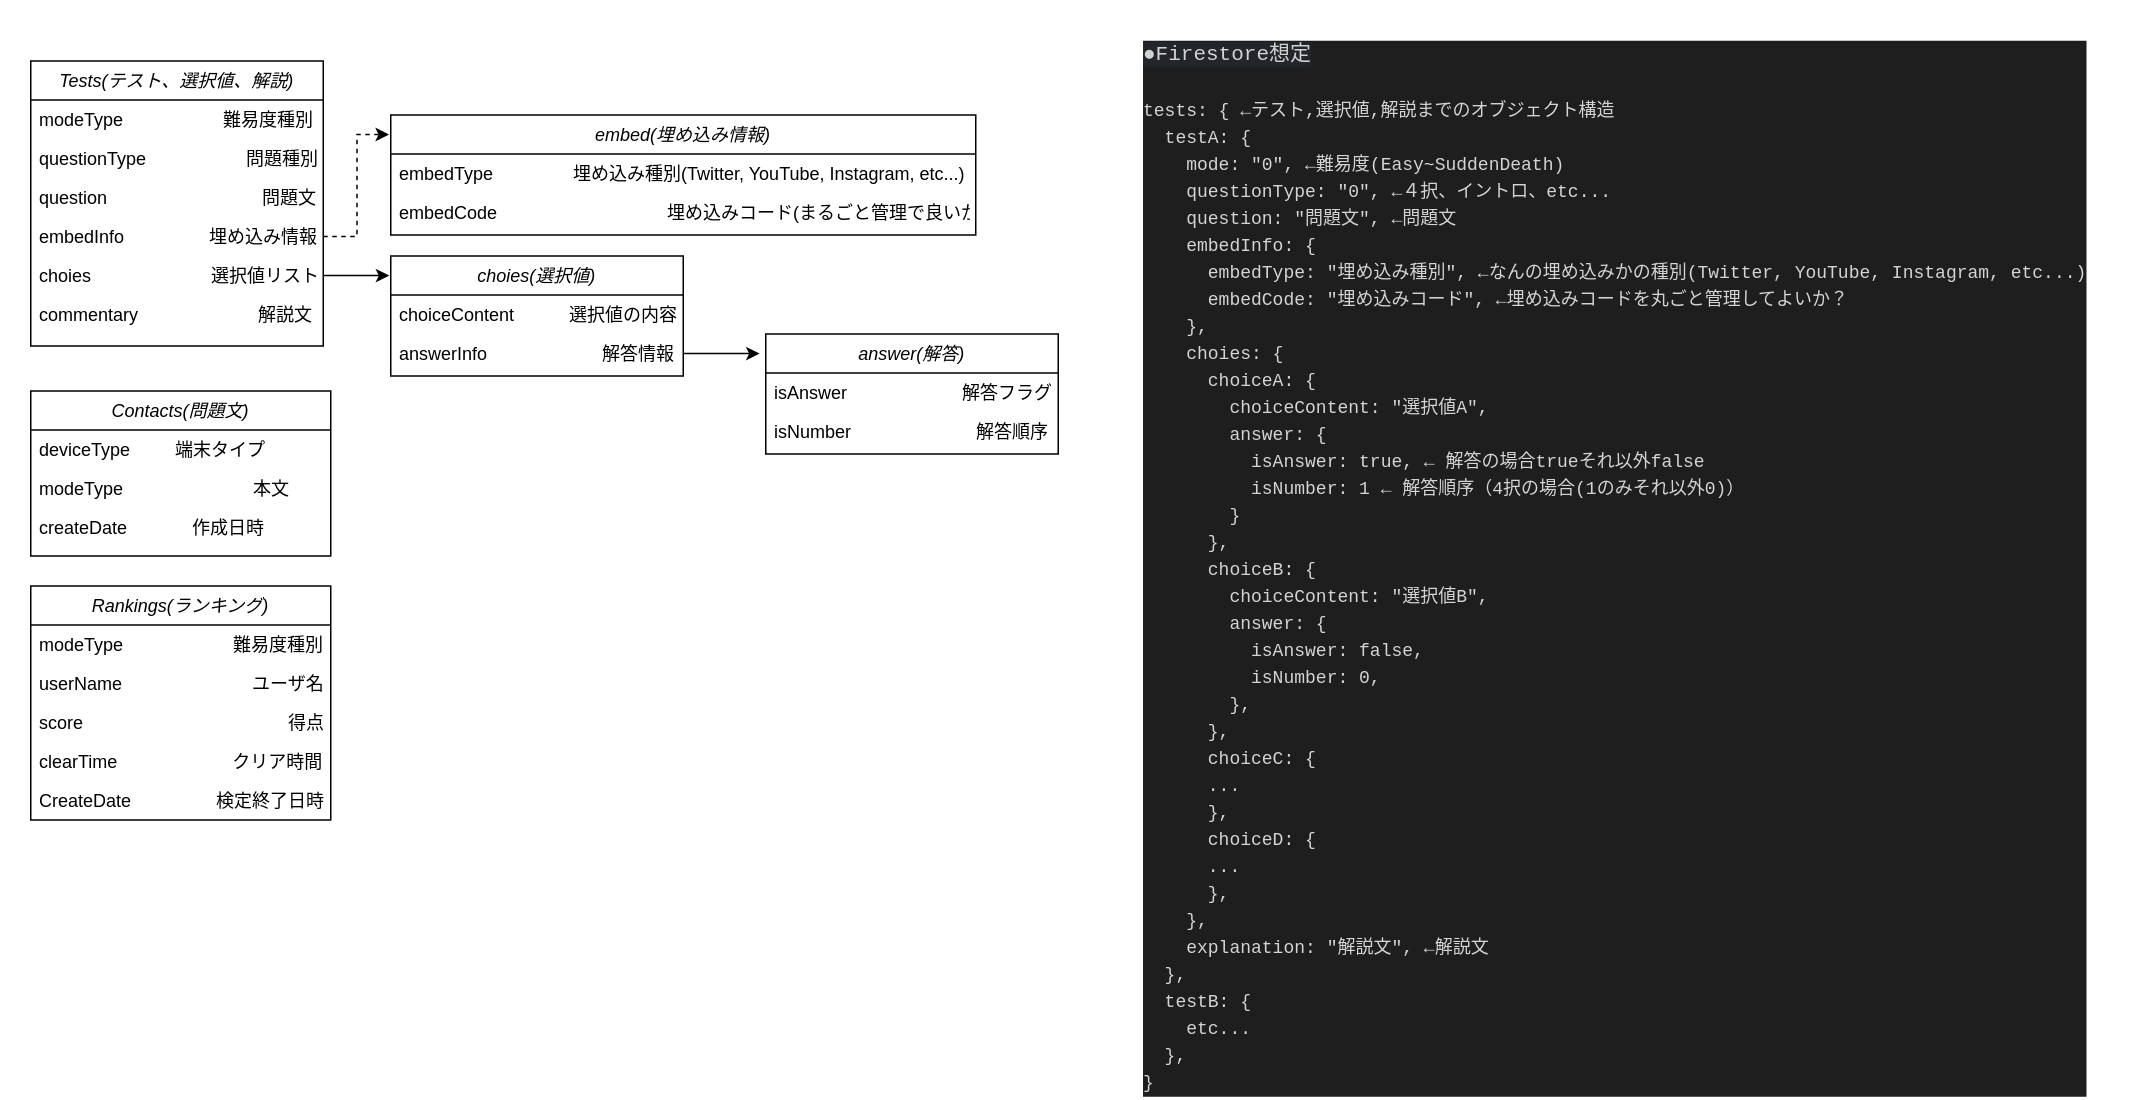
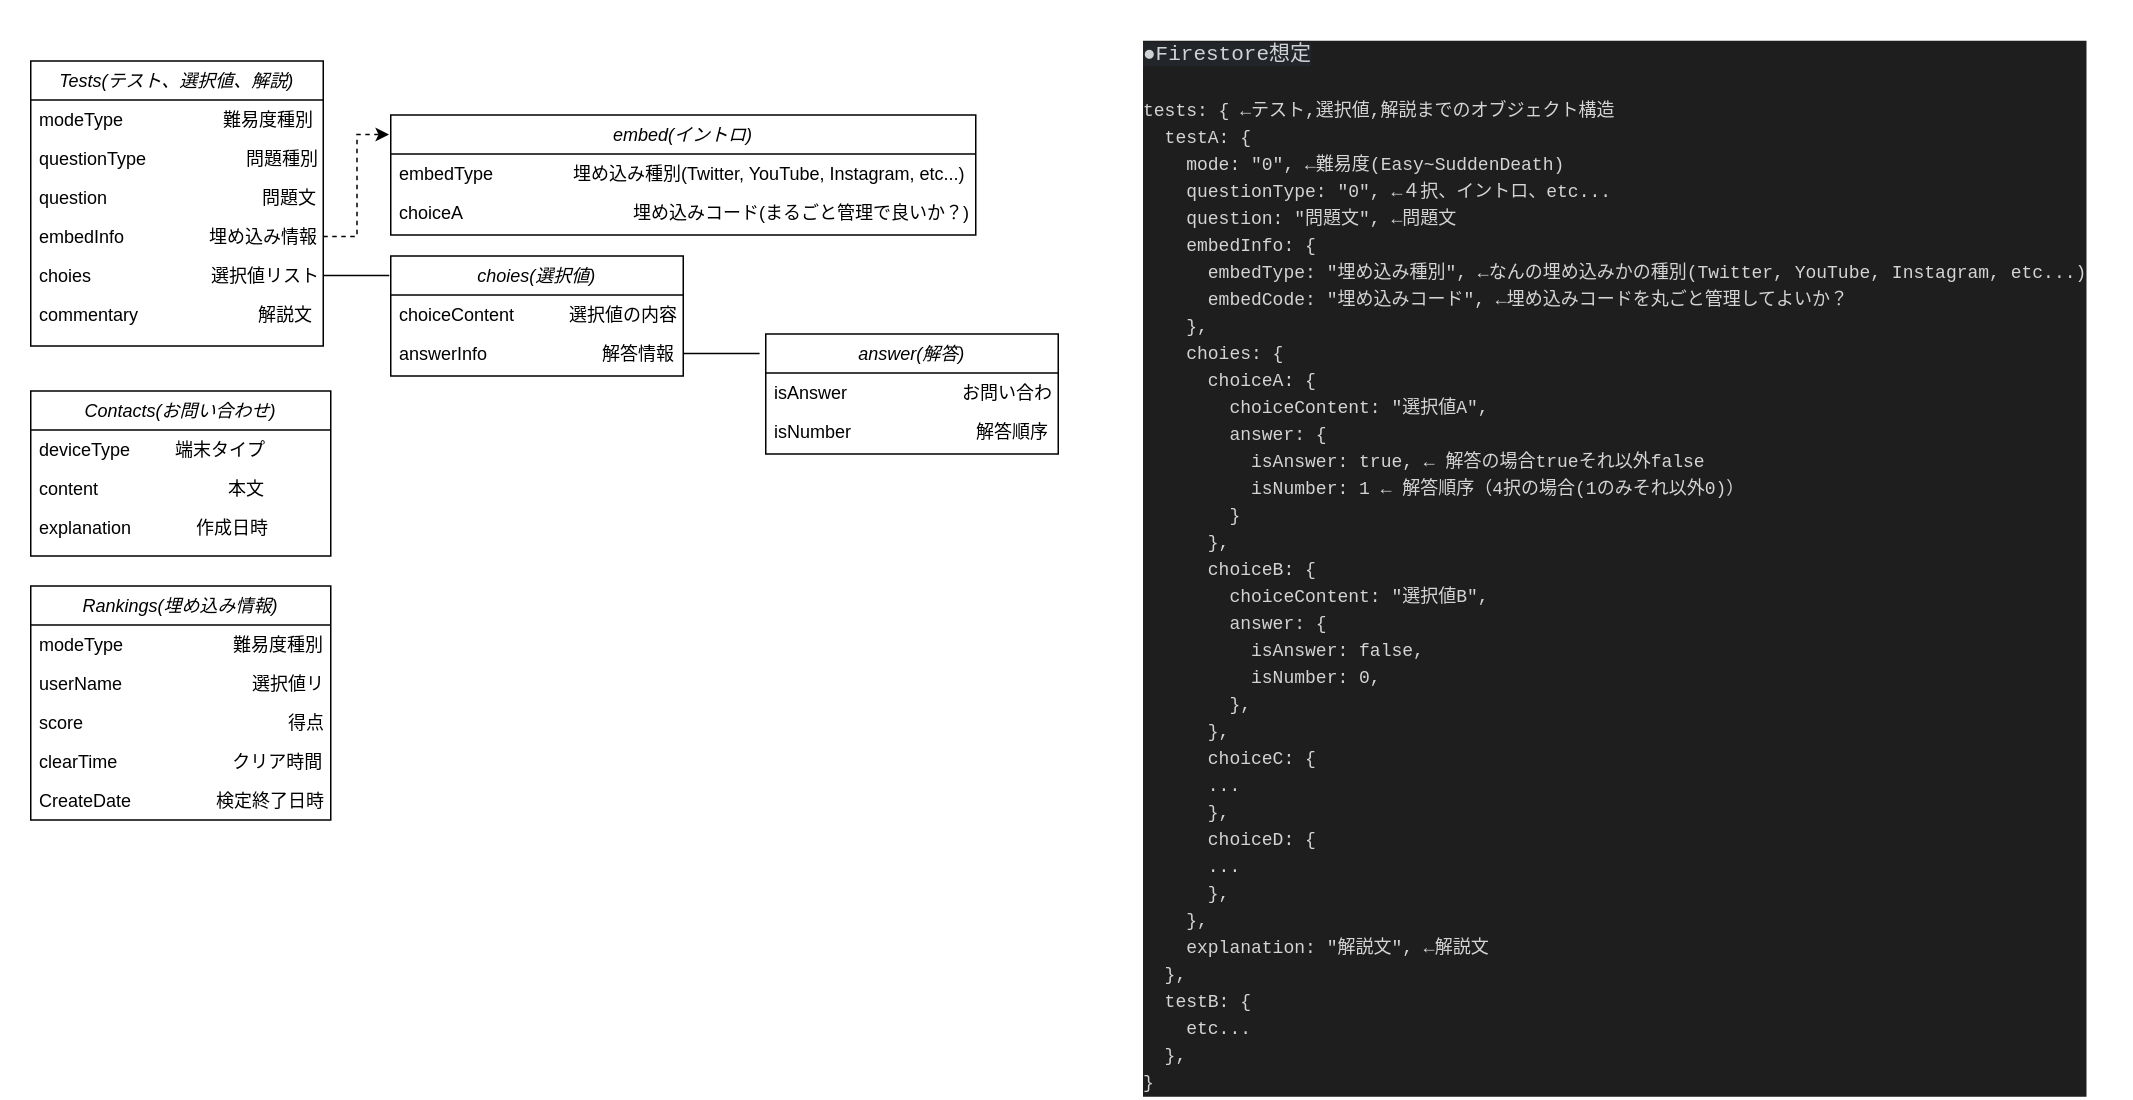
node "embed(埋め込み情報)": label "embed(埋め込み情報)" -> "embed(イントロ)"
node "embedCode 埋め込みコード(まるごと管理で良いか？)": label "embedCode 埋め込みコード(まるごと管理で良いか？)" -> "choiceA 埋め込みコード(まるごと管理で良いか？)"
edge "choies 選択値リスト" -> "choies(選択値)": arrowhead classic -> none
edge "answerInfo 解答情報" -> "answer(解答)": arrowhead classic -> none
node "isAnswer 解答フラグ": label "isAnswer 解答フラグ" -> "isAnswer お問い合わせ"
node "Contacts(問題文)": label "Contacts(問題文)" -> "Contacts(お問い合わせ)"
node "modeType 本文": label "modeType 本文" -> "content 本文"
node "createDate 作成日時": label "createDate 作成日時" -> "explanation 作成日時"
node "Rankings(ランキング)": label "Rankings(ランキング)" -> "Rankings(埋め込み情報)"
node "userName ユーザ名": label "userName ユーザ名" -> "userName 選択値リスト"
